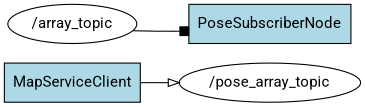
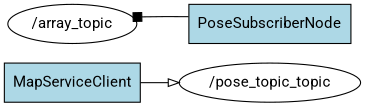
edge "/array_topic" -> "PoseSubscriberNode": reversed
node "/pose_array_topic": label "/pose_array_topic" -> "/pose_topic_topic"
